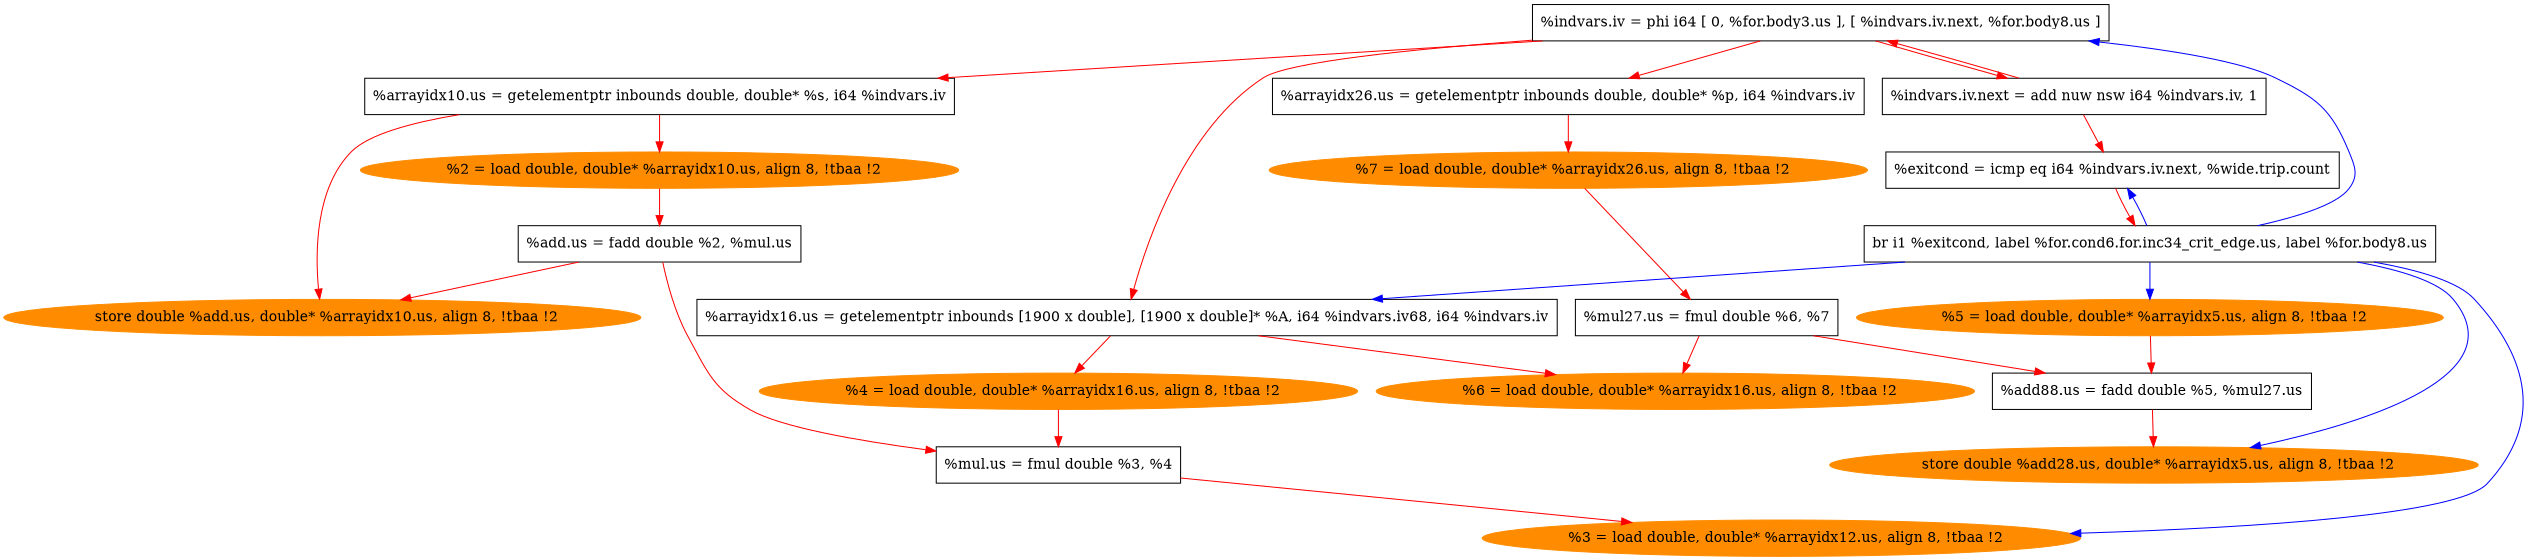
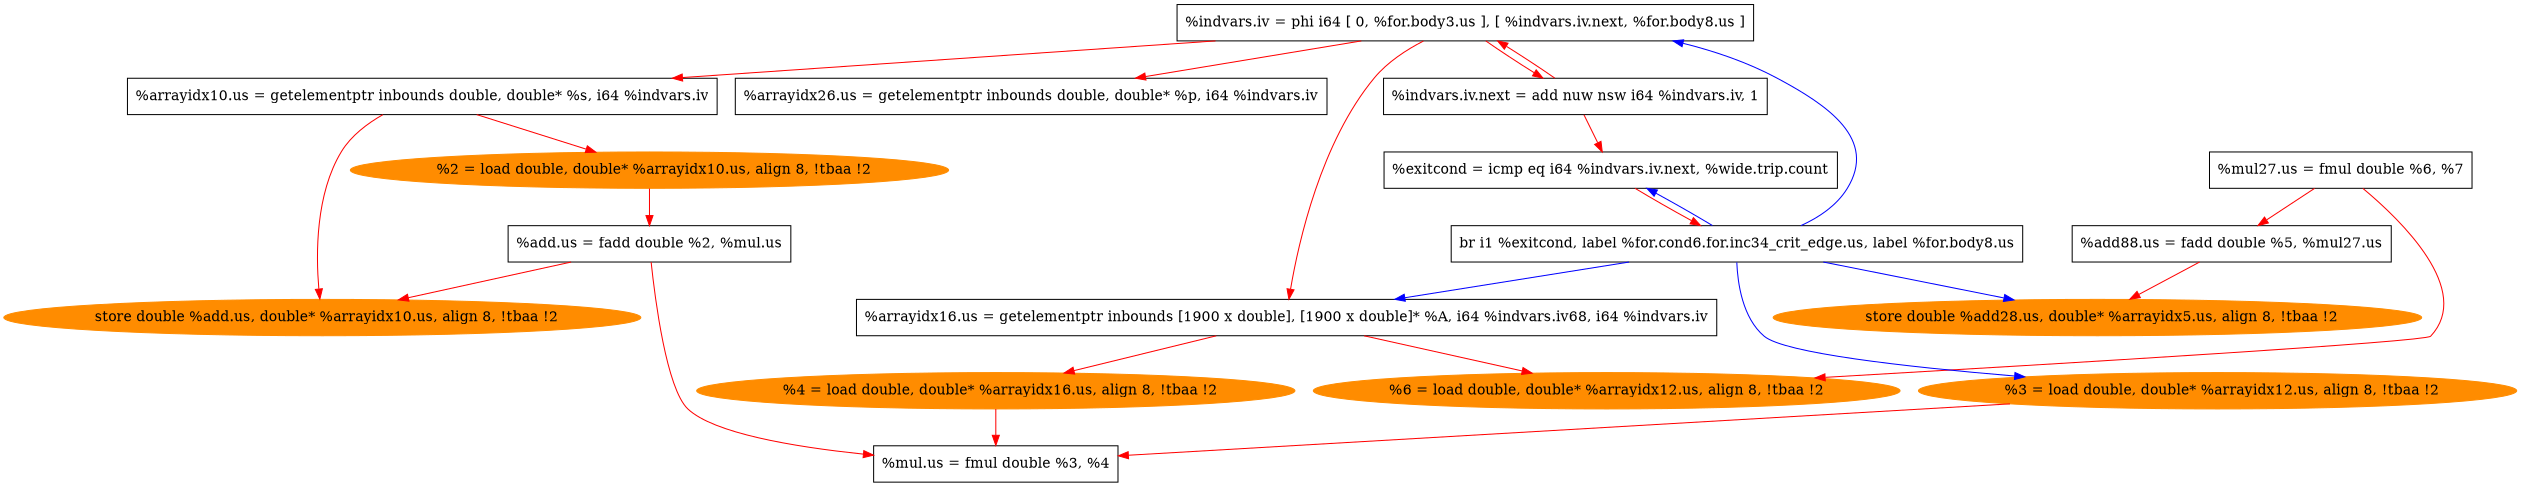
node "%7 = load double, double* %arrayidx26.us, align 8, !tbaa !2": removed
node "%5 = load double, double* %arrayidx5.us, align 8, !tbaa !2": removed
node "%6 = load double, double* %arrayidx16.us, align 8, !tbaa !2": label "%6 = load double, double* %arrayidx16.us, align 8, !tbaa !2" -> "%6 = load double, double* %arrayidx12.us, align 8, !tbaa !2"
edge "%mul.us = fmul double %3, %4" -> "%3 = load double, double* %arrayidx12.us, align 8, !tbaa !2": reversed
